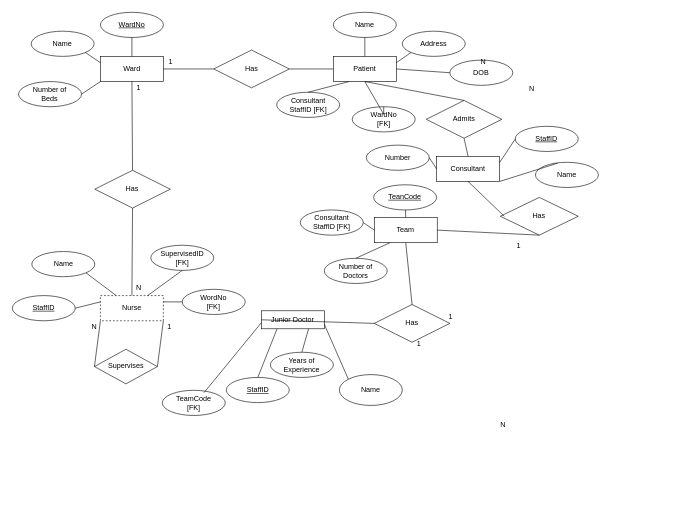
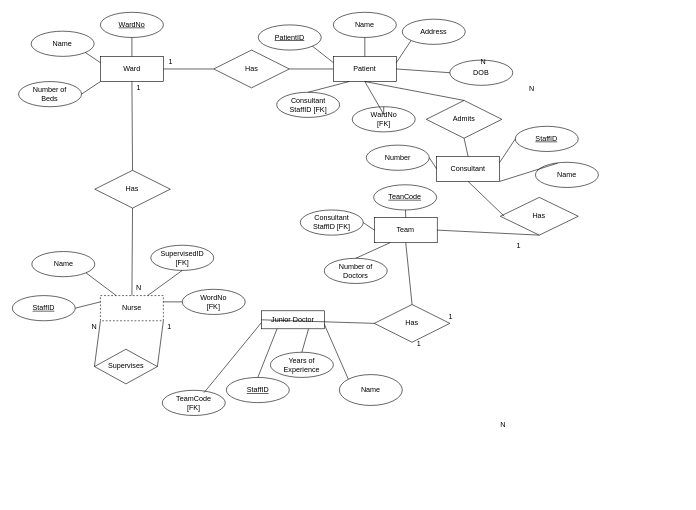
node "PatientID": added
node "Address": moved (434, 44) -> (434, 32)
edge "PatientID" -- "Patient": added
